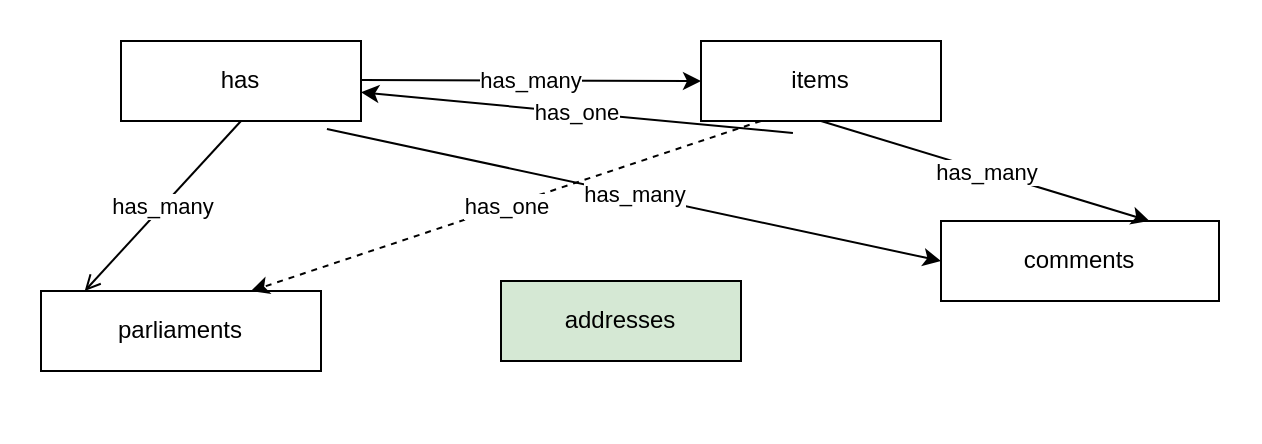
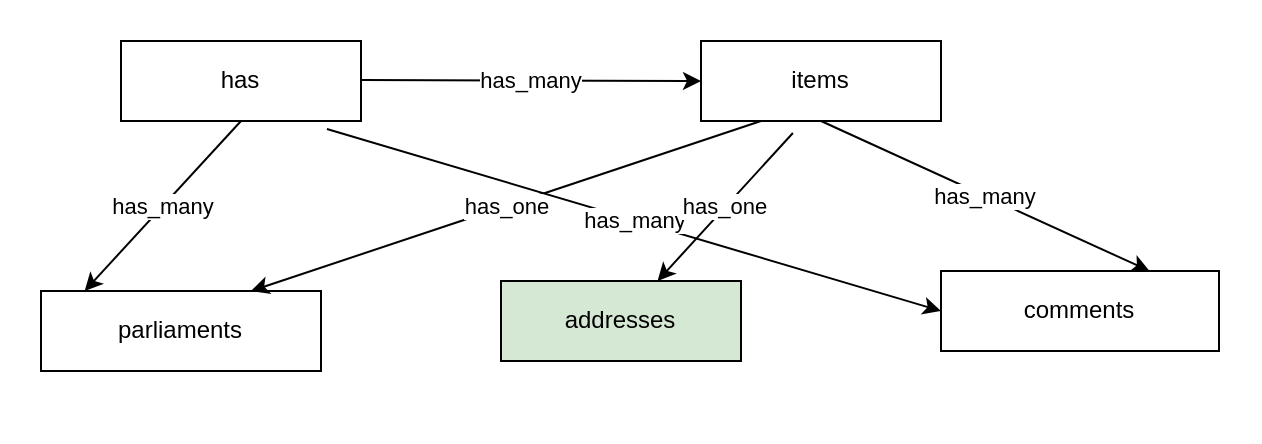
edge "items" -> "has": now "items" -> "addresses"
edge "items" -> "parliaments": style dashed -> solid
node "comments": moved (1080, 261) -> (1080, 311)
edge "has" -> "parliaments": arrowhead open -> classic
